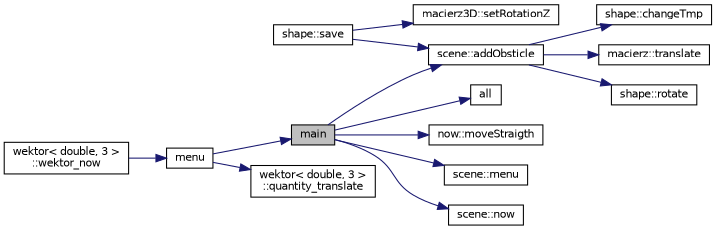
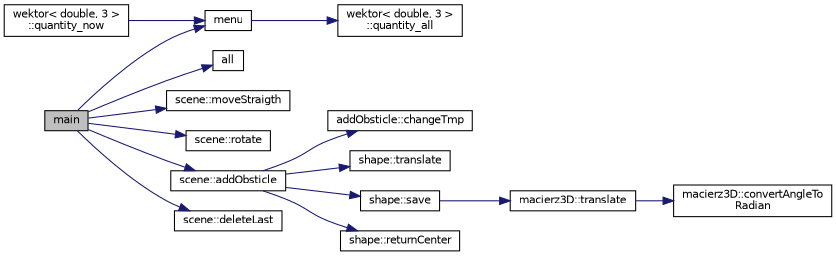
node "macierz3D::setRotationZ": label "macierz3D::setRotationZ" -> "macierz3D::translate"
node "shape::changeTmp": label "shape::changeTmp" -> "addObsticle::changeTmp"
edge "shape::save" -> "scene::addObsticle": reversed
node "macierz::translate": label "macierz::translate" -> "shape::translate"
node "shape::rotate": label "shape::rotate" -> "shape::returnCenter"
node "now::moveStraigth": label "now::moveStraigth" -> "scene::moveStraigth"
edge "menu" -> "main": reversed
node "wektor< double, 3 > ::wektor_now": label "wektor< double, 3 > ::wektor_now" -> "wektor< double, 3 > ::quantity_now"
node "scene::menu": label "scene::menu" -> "scene::rotate"
node "wektor< double, 3 > ::quantity_translate": label "wektor< double, 3 > ::quantity_translate" -> "wektor< double, 3 > ::quantity_all"
node "macierz3D::convertAngleTo Radian": added
node "scene::now": label "scene::now" -> "scene::deleteLast"
